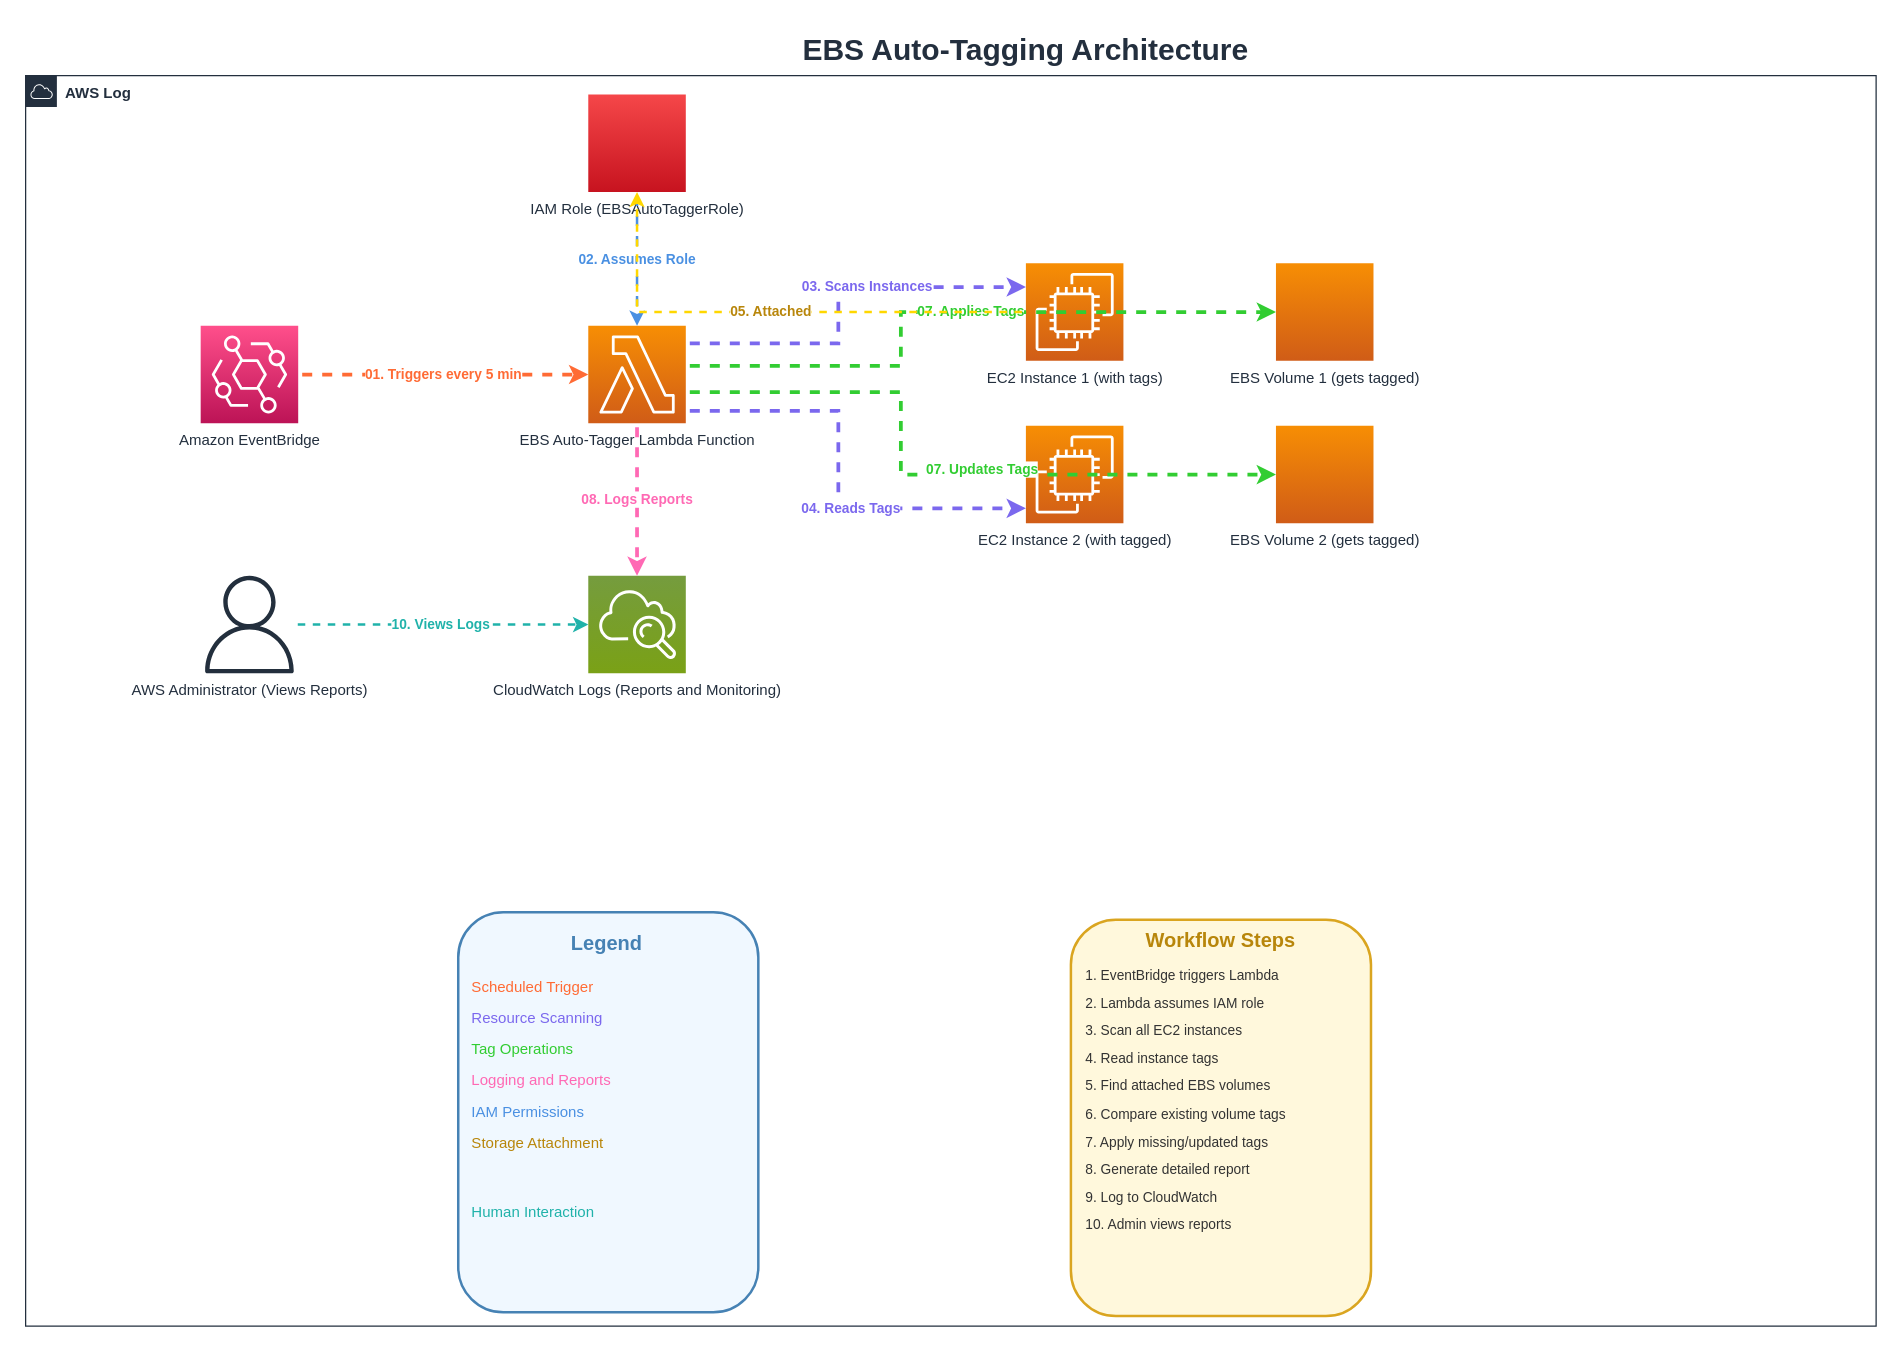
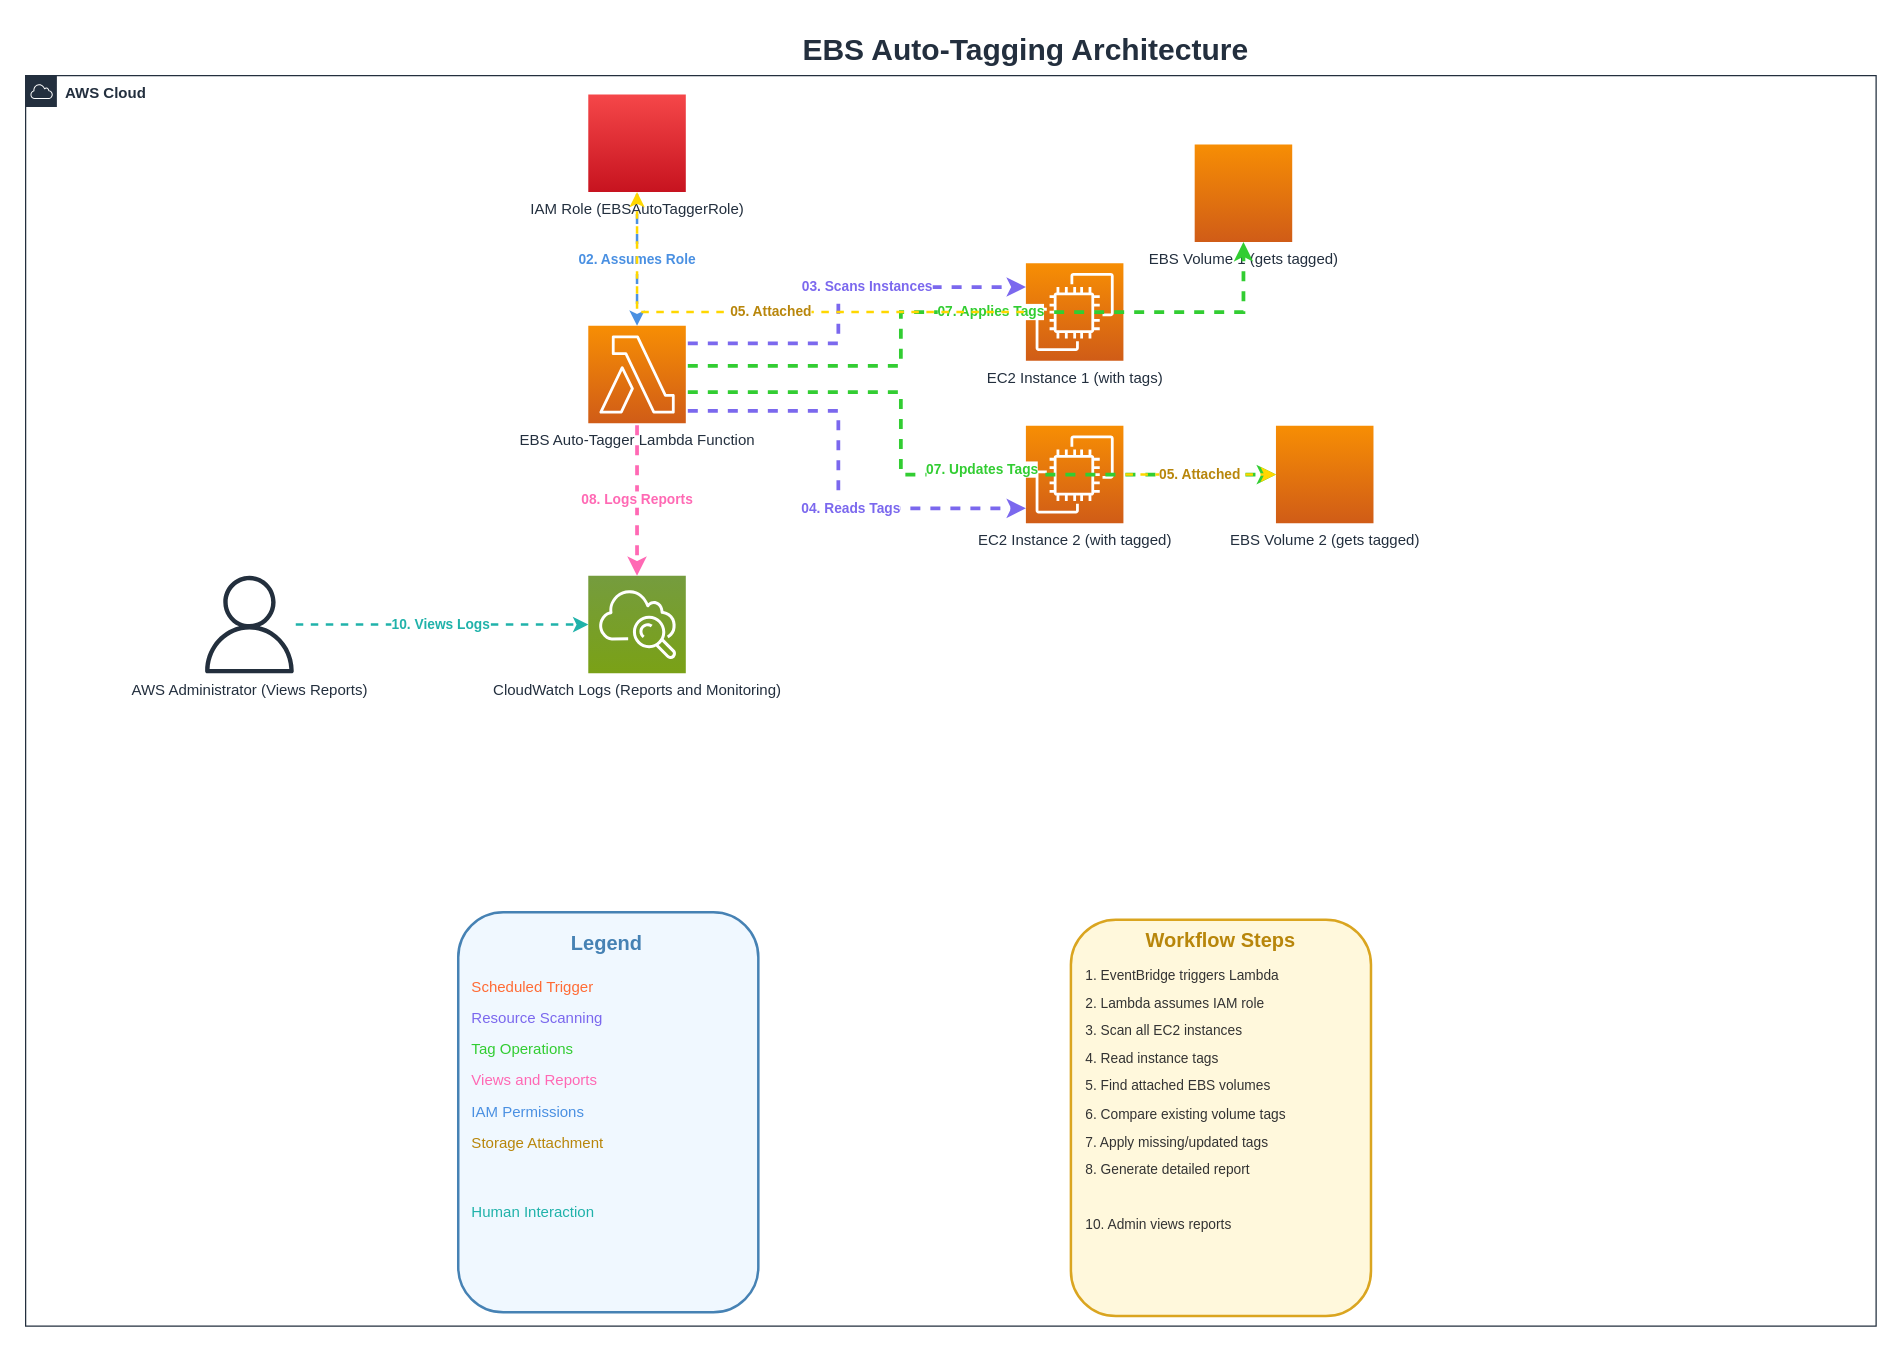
node "AWS Log": label "AWS Log" -> "AWS Cloud"
node "EBS Volume 1 (gets tagged)": moved (1324, 312) -> (1243, 193)
node "Amazon EventBridge": removed
edge "Amazon EventBridge" -> "EBS Auto-Tagger Lambda Function": removed, label "01. Triggers every 5 min"
edge "EC2 Instance 2 (with tagged)" -> "EBS Volume 2 (gets tagged)": added, label "05. Attached"
node "Logging and Reports": label "Logging and Reports" -> "Views and Reports"
node "9. Log to CloudWatch": removed
